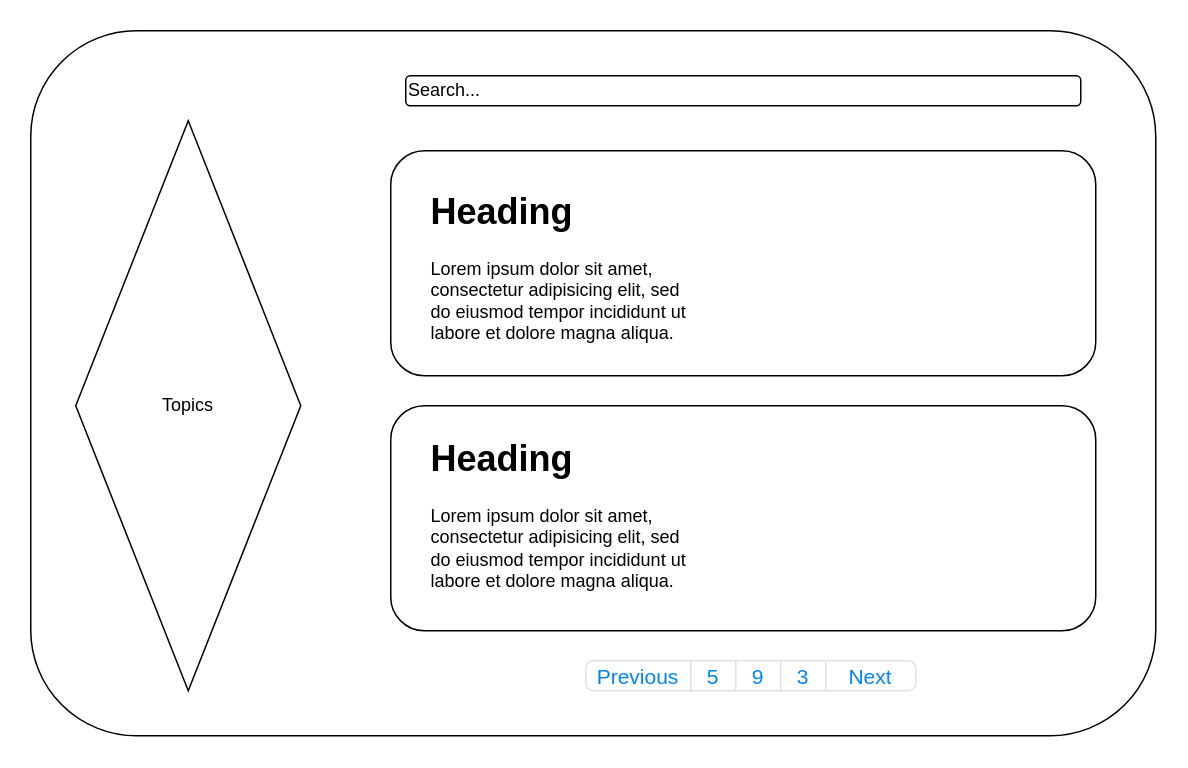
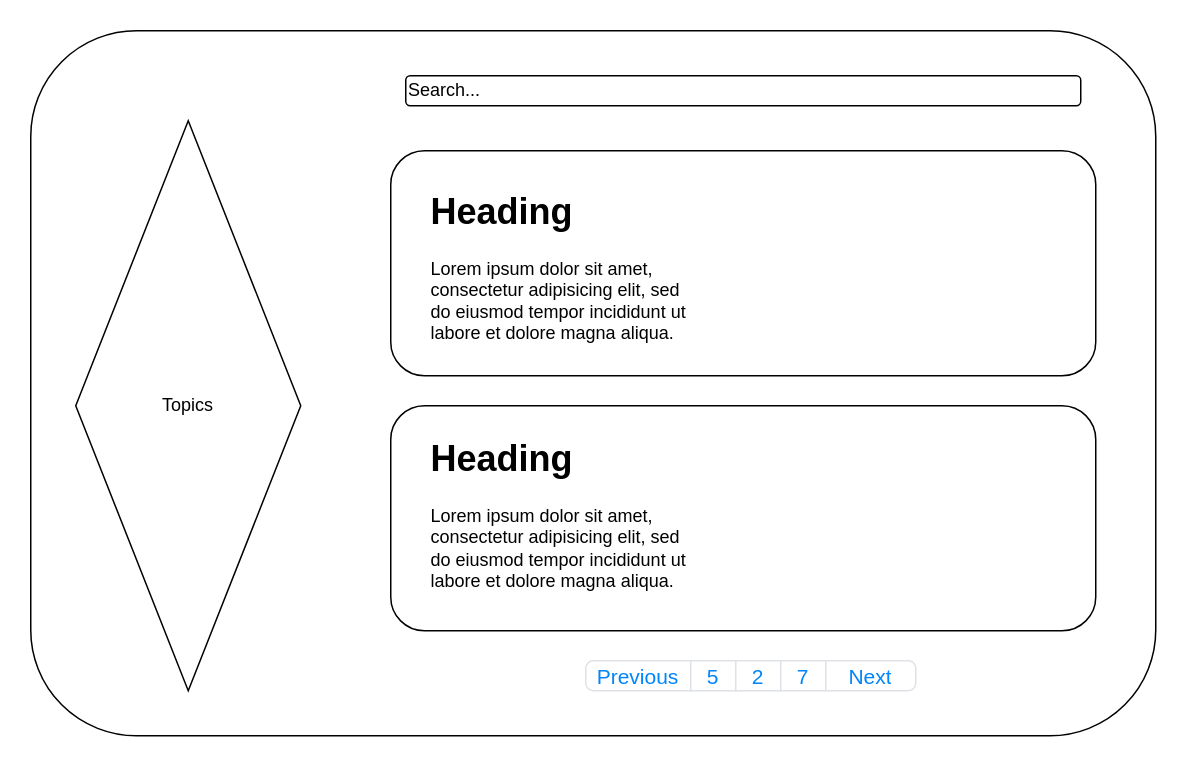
node "9": label "9" -> "2"
node "3": label "3" -> "7"
